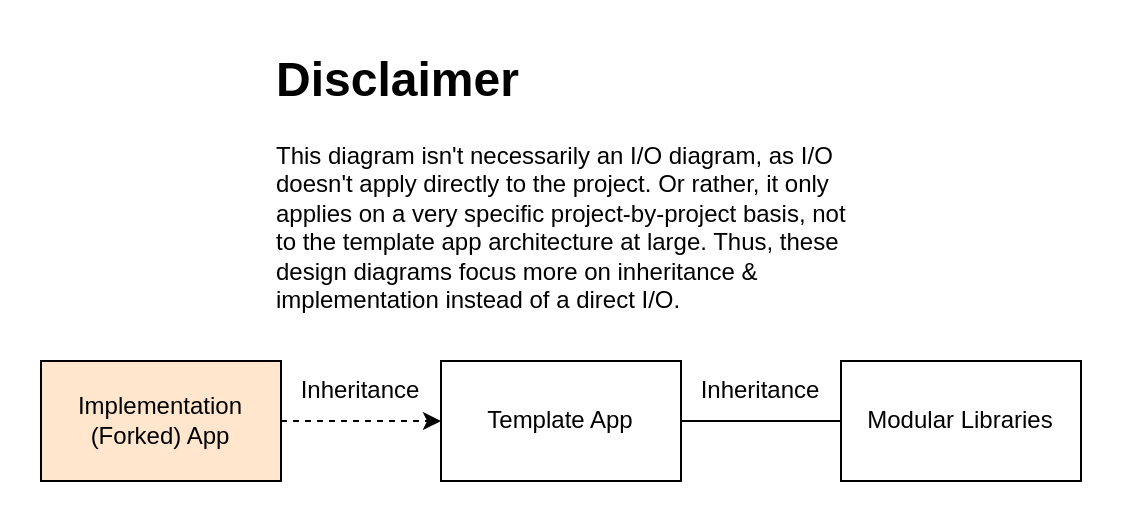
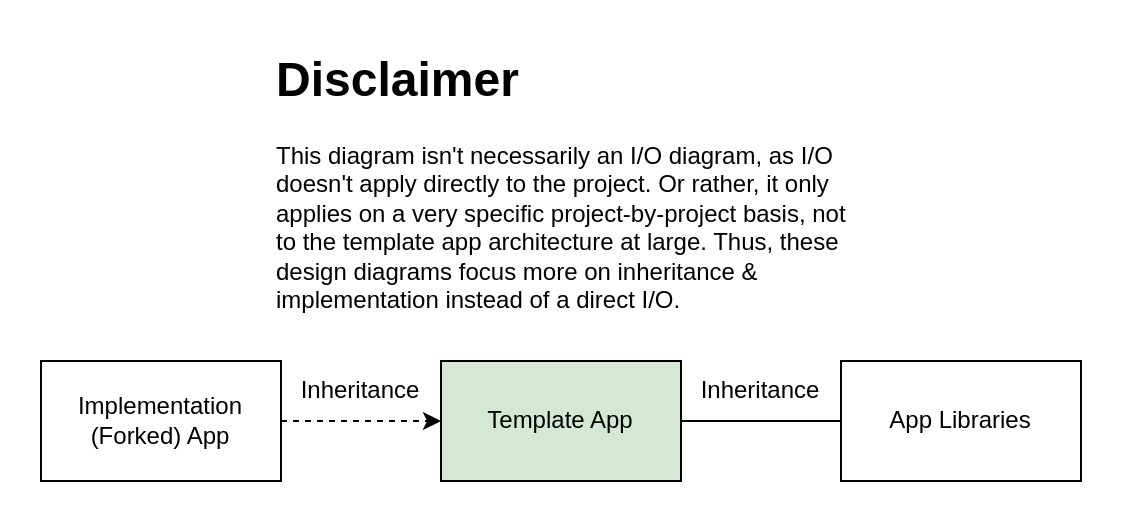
node "Implementation (Forked) App": fillcolor #ffe6cc -> #ffffff
node "Template App": fillcolor #ffffff -> #d5e8d4
node "Modular Libraries": label "Modular Libraries" -> "App Libraries"
